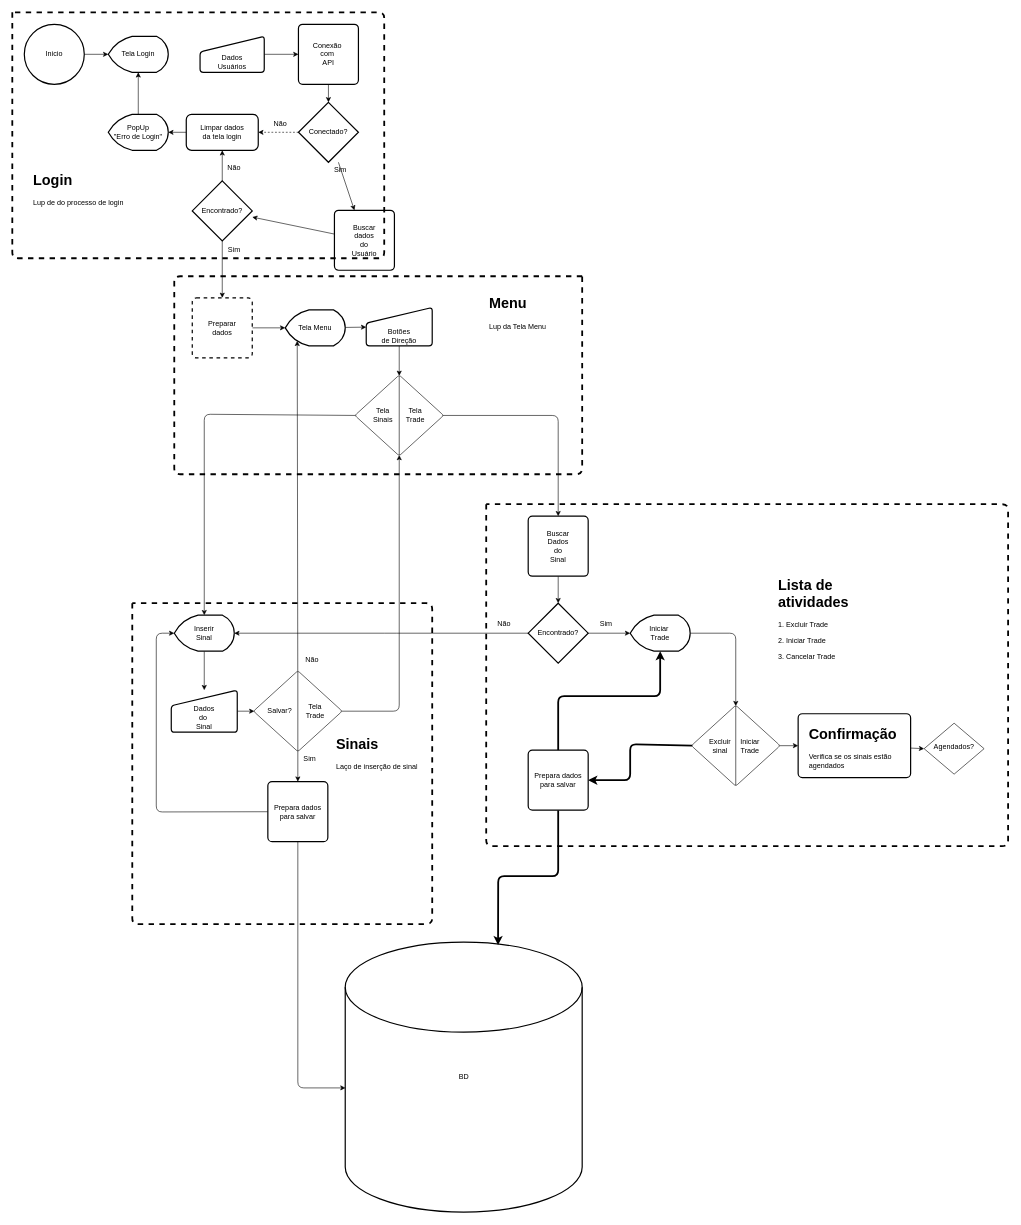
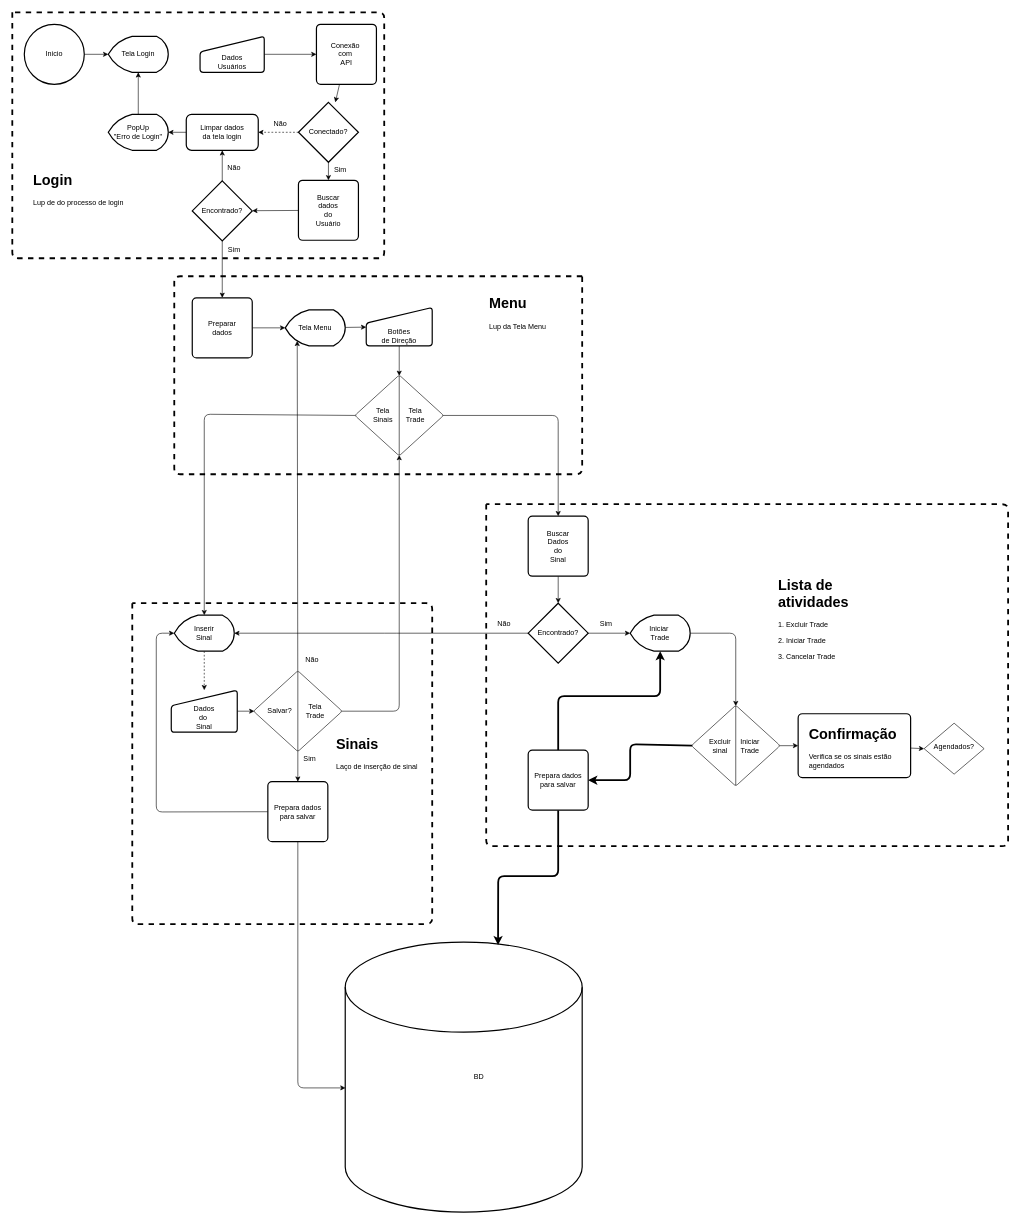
node "Conexão com API": moved (329, 54) -> (347, 54)
node "Buscar dados do Usuário": moved (365, 240) -> (329, 210)
node "Preparar dados": style dashed -> solid
edge "Inserir Sinal" -> "Dados do Sinal": style solid -> dashed
node "BD": moved (464, 1077) -> (479, 1077)
